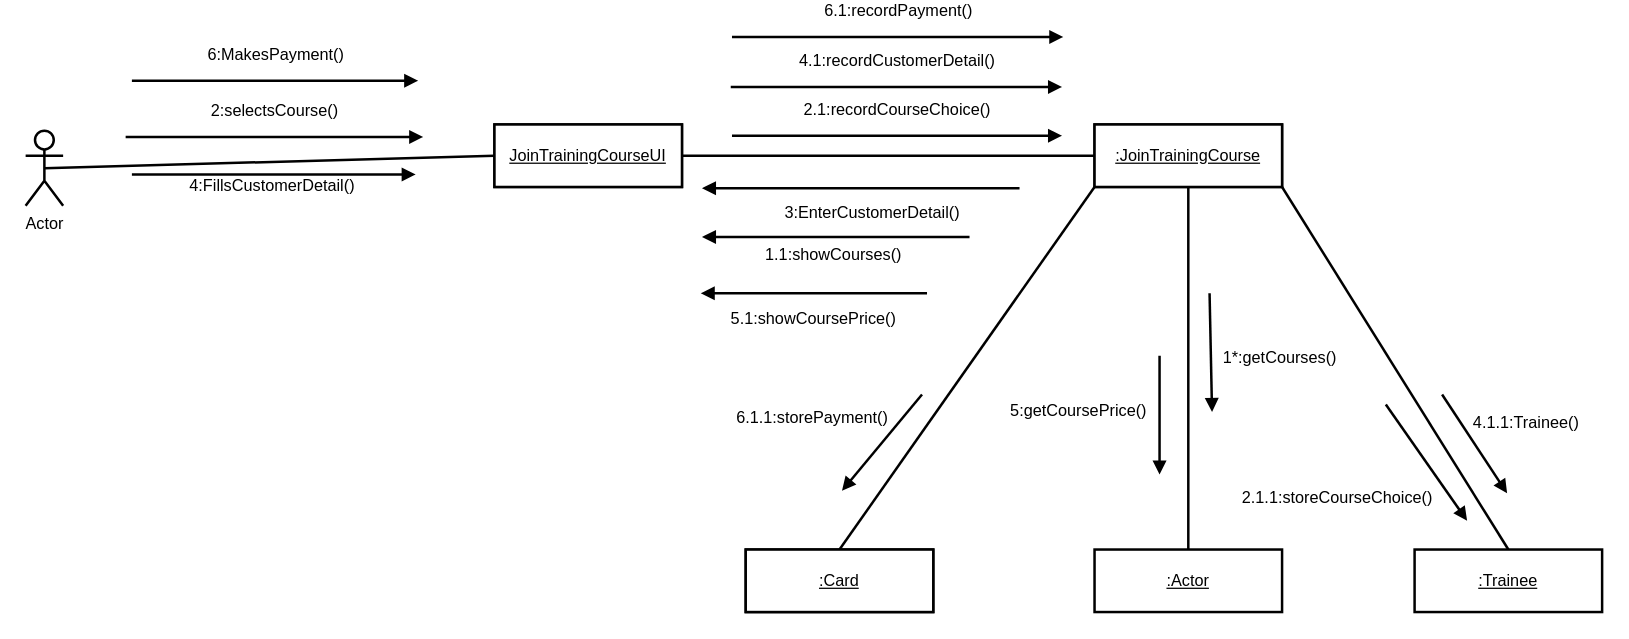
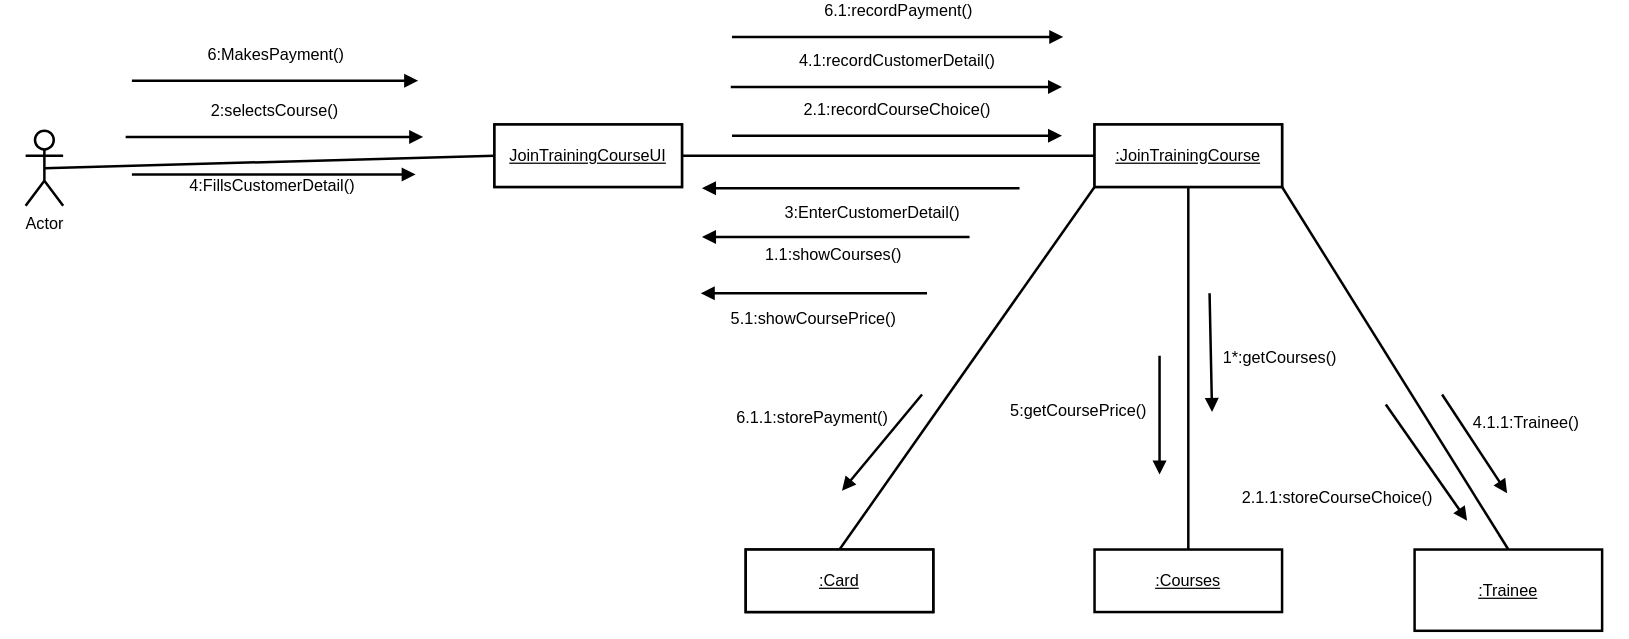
node ":Actor": label ":Actor" -> ":Courses"
node ":Trainee": size 188x63 -> 188x81
